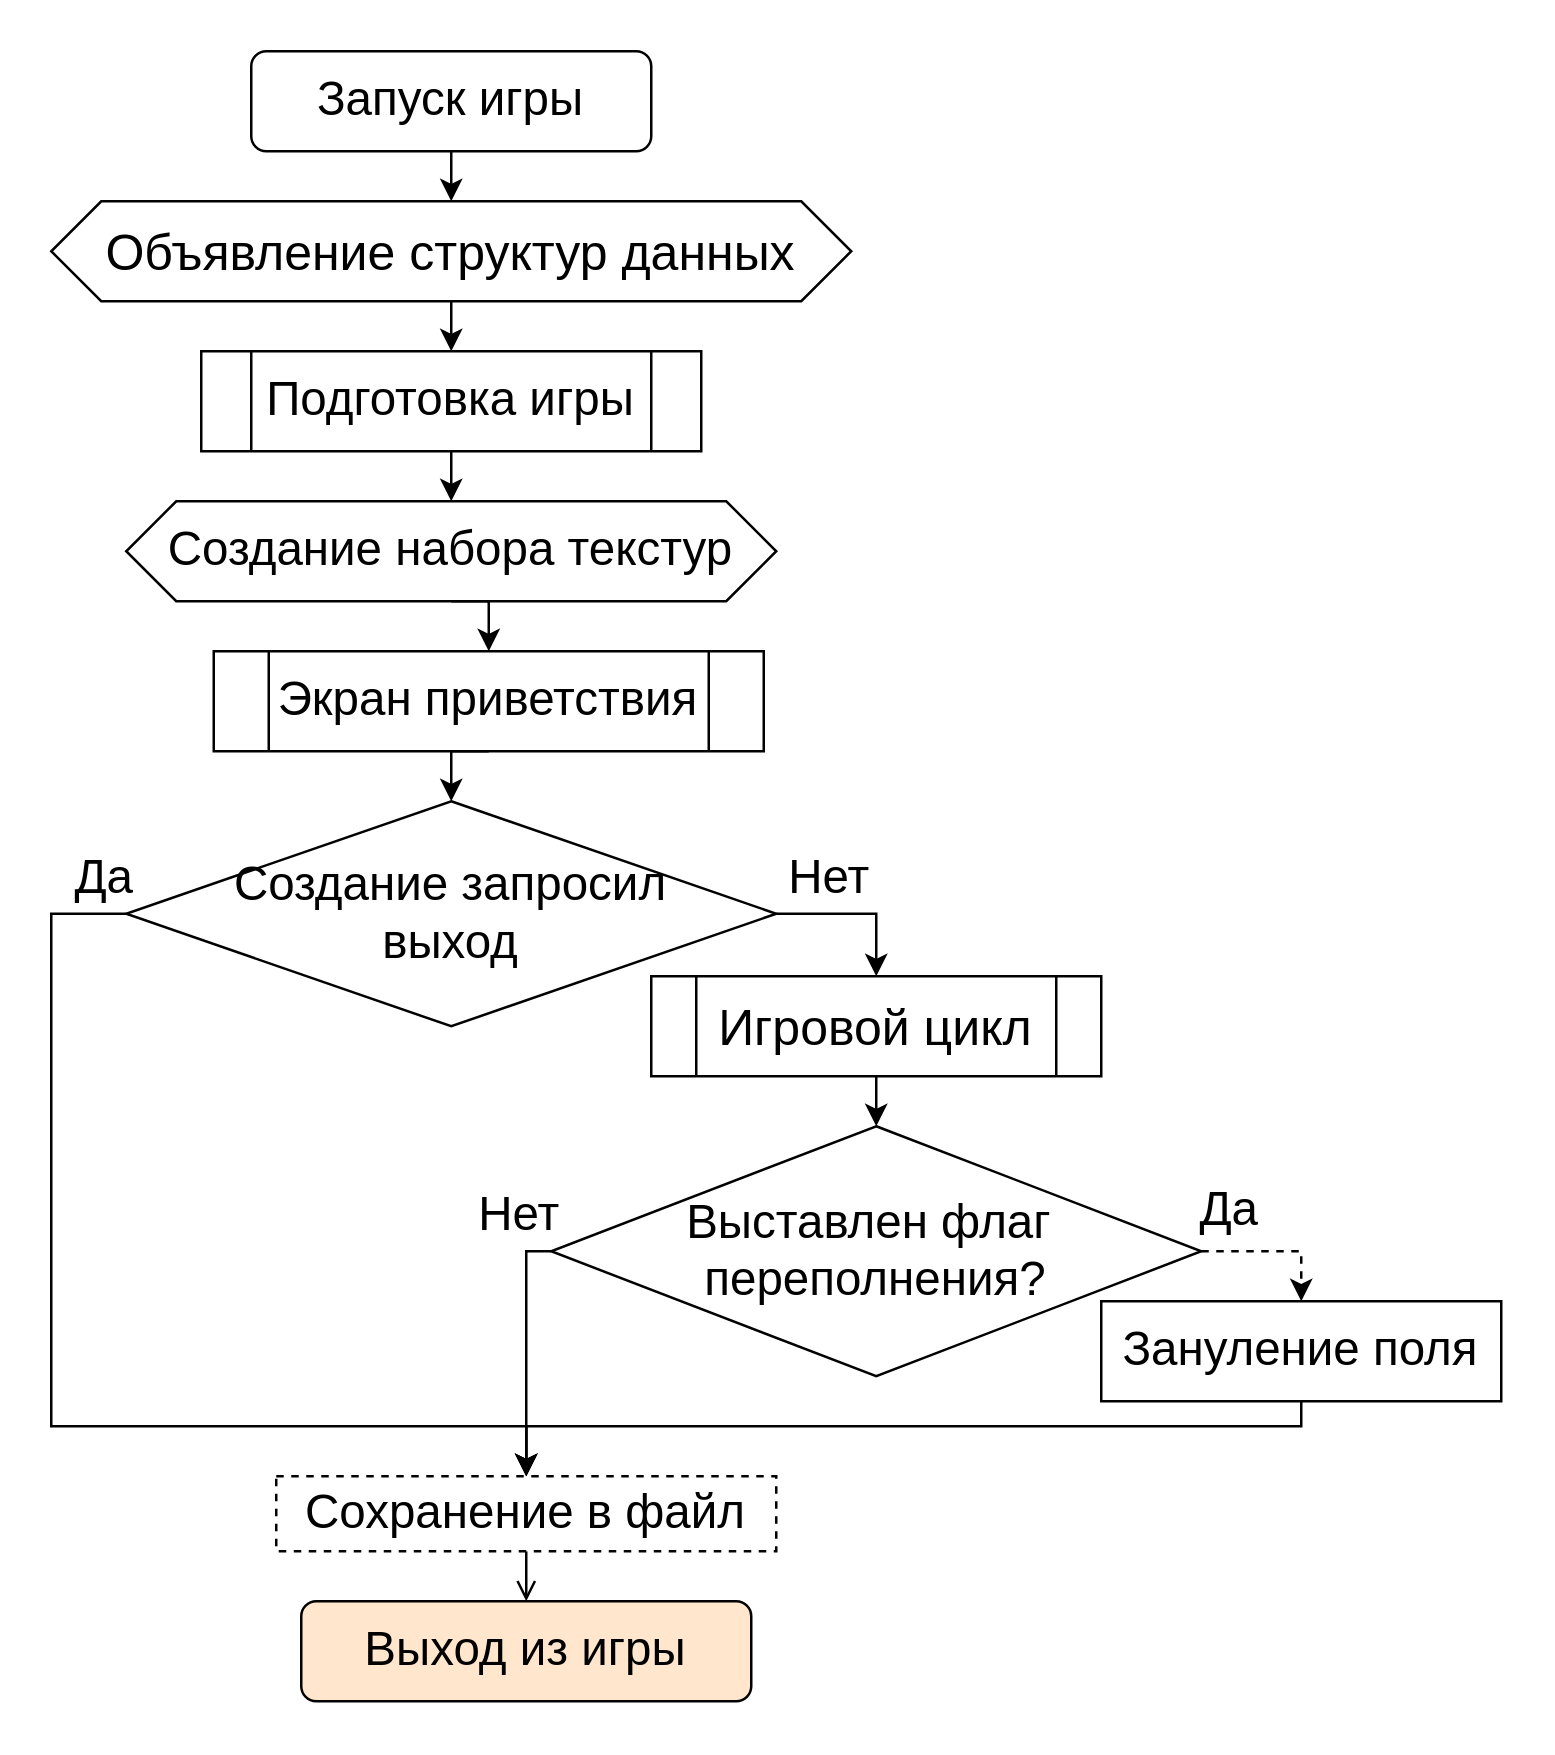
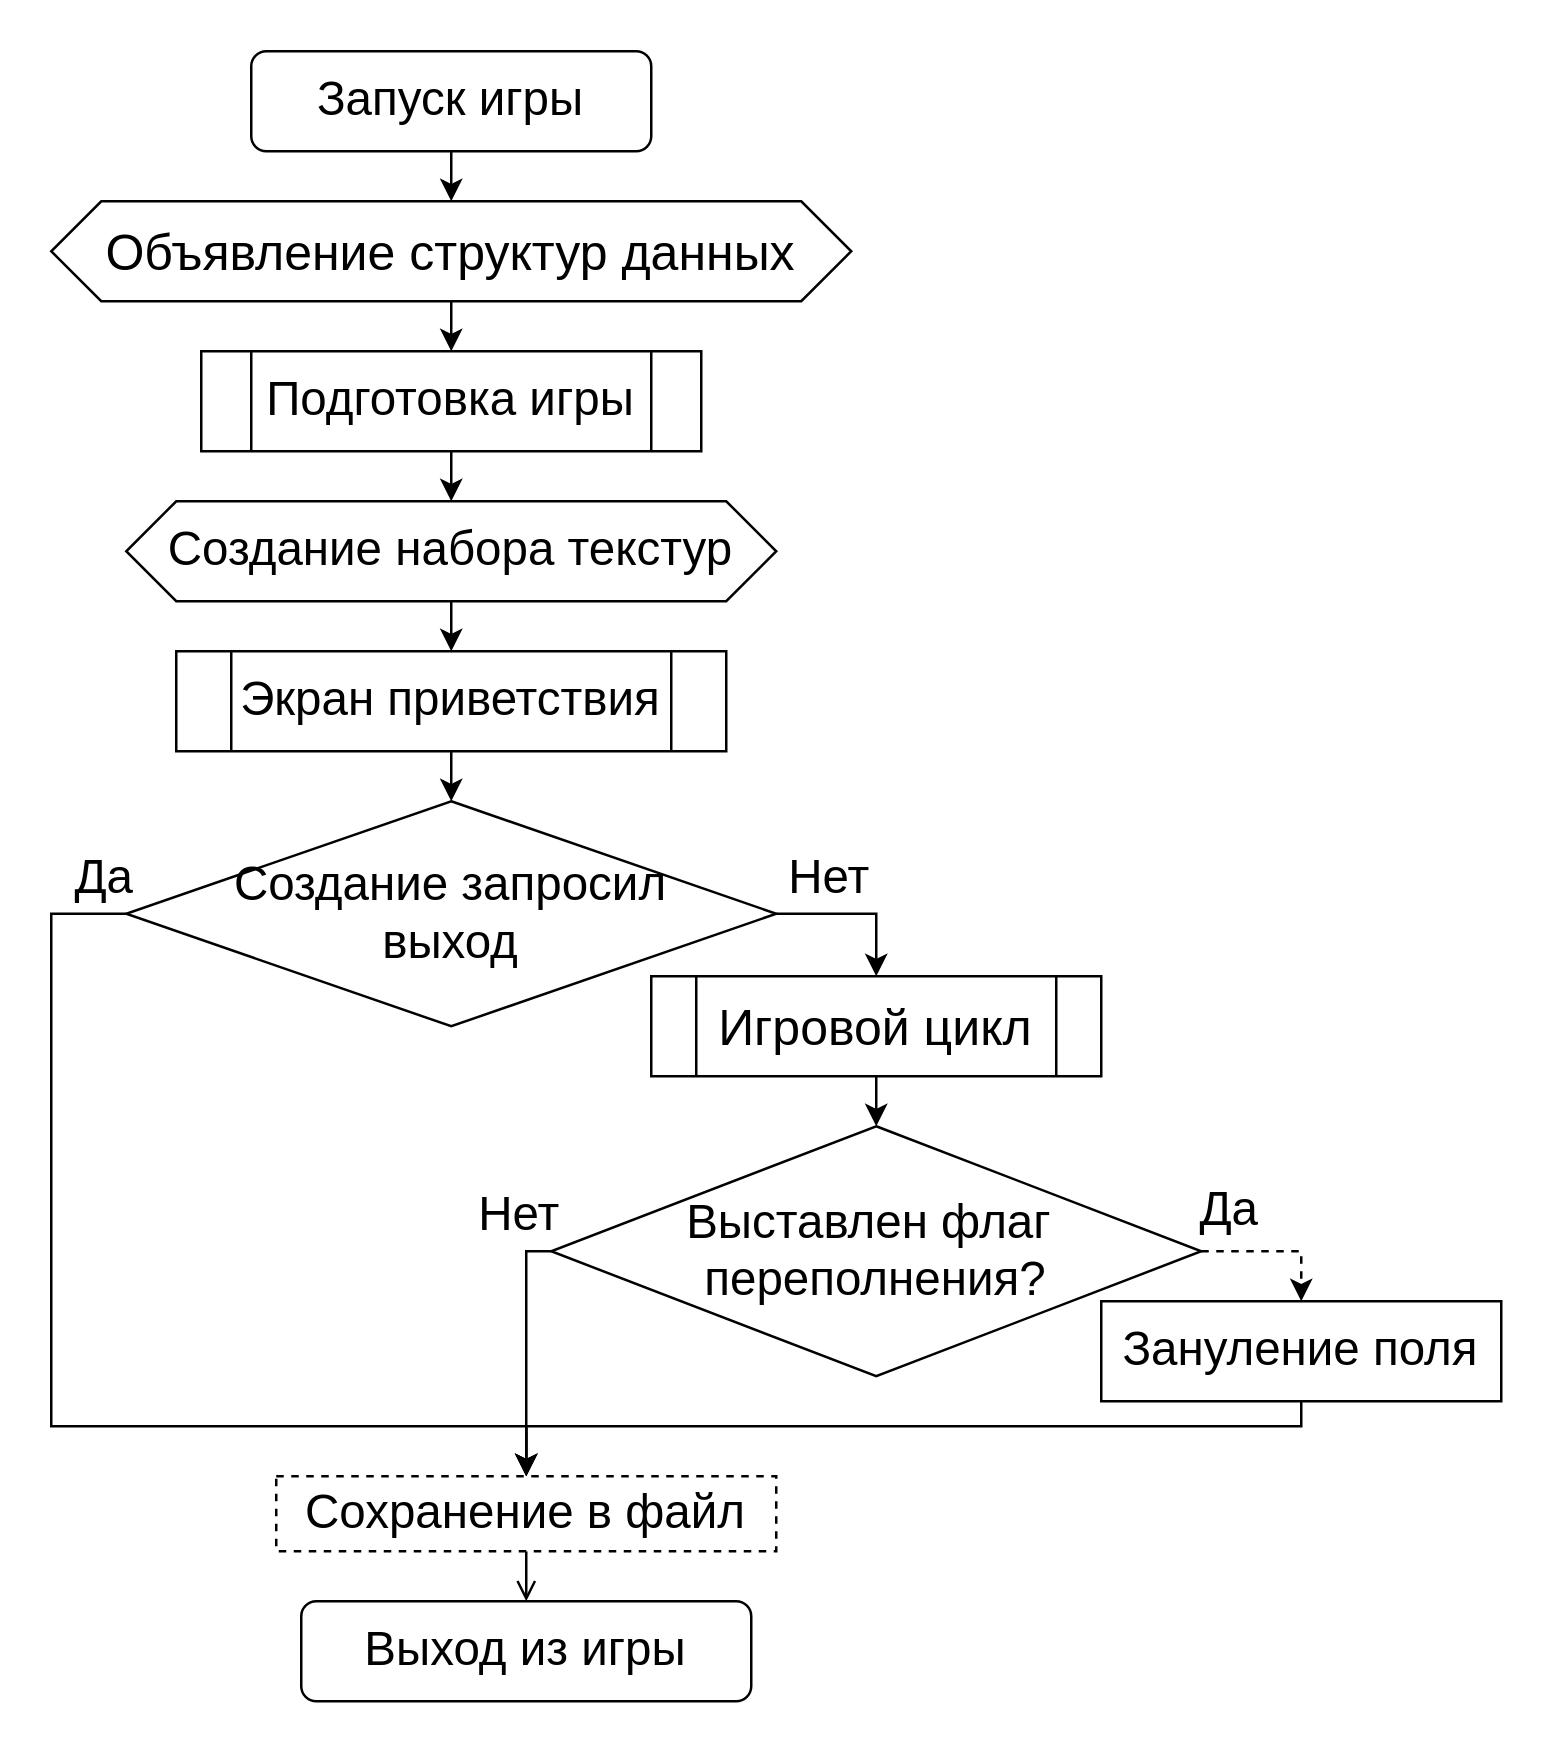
node "Экран приветствия": moved (489, 701) -> (451, 701)
node "Выход из игры": fillcolor #ffe6cc -> #ffffff
